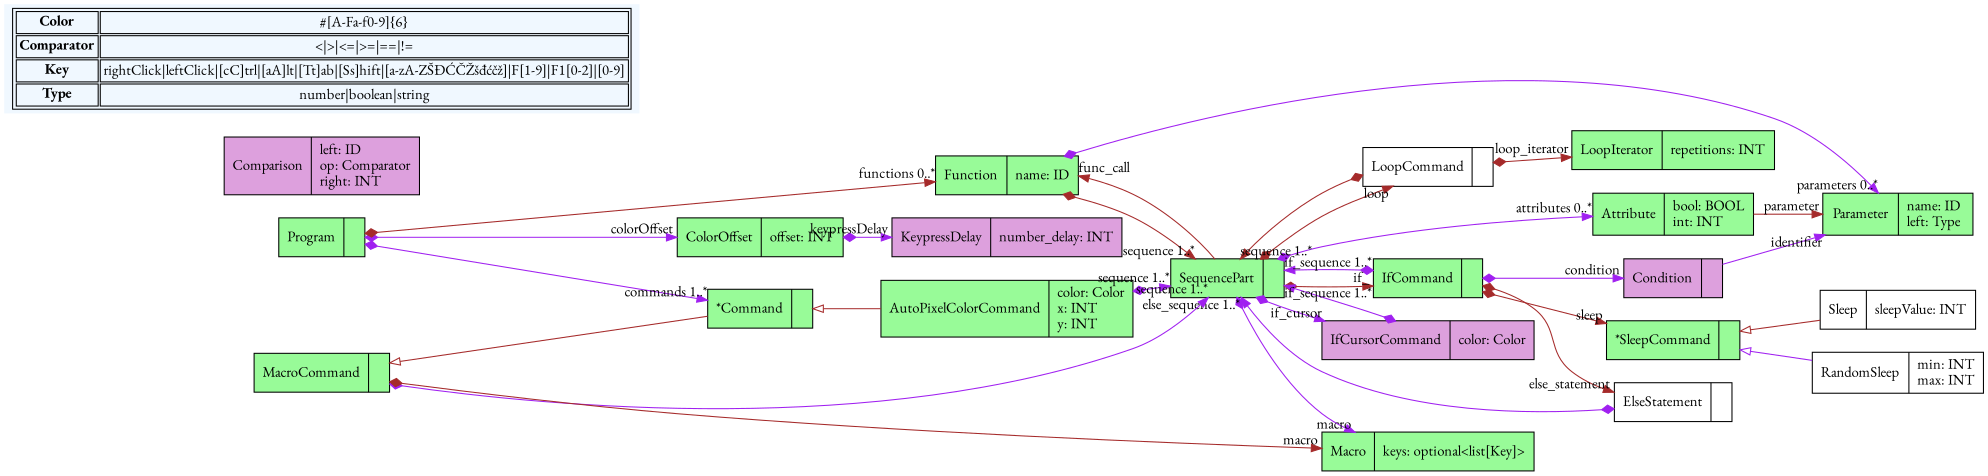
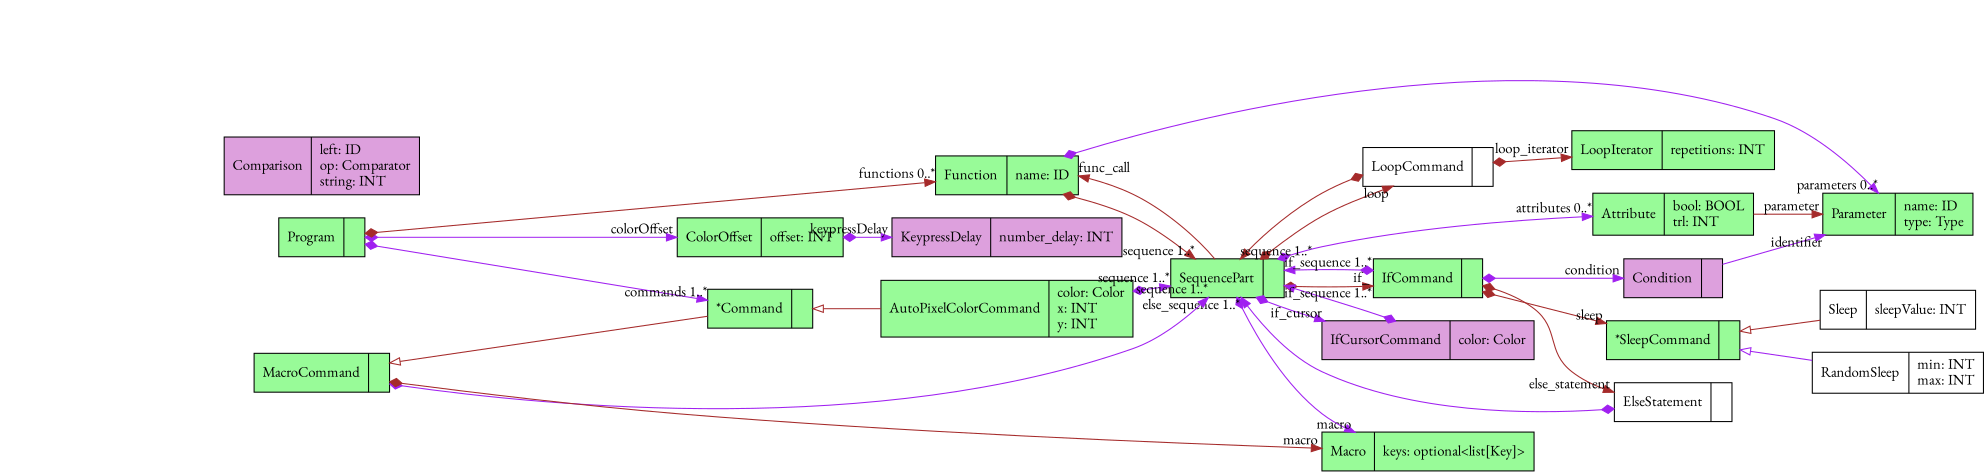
node "Color": removed
node "Comparison": text "right: INT" -> "string: INT"
node "Attribute": text "int: INT" -> "trl: INT"
node "Parameter": text "left: Type" -> "type: Type"
